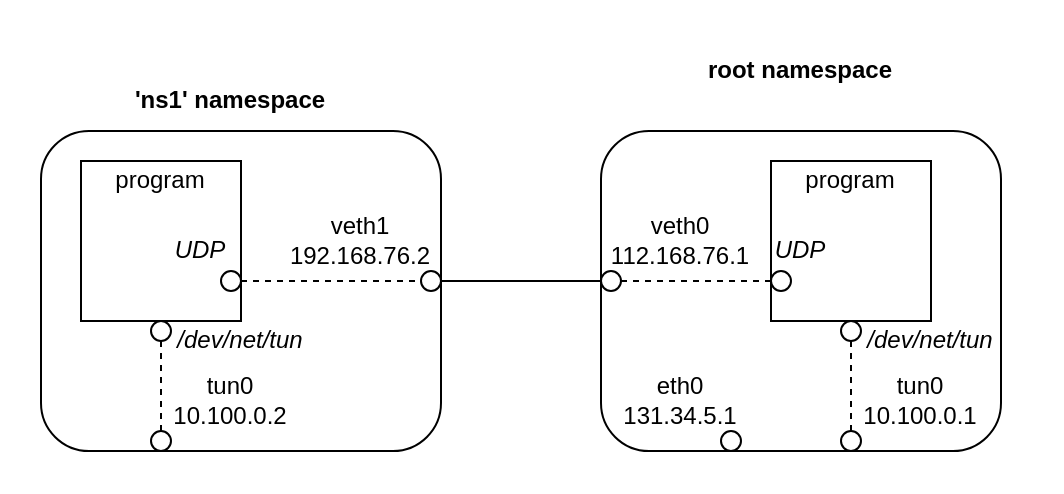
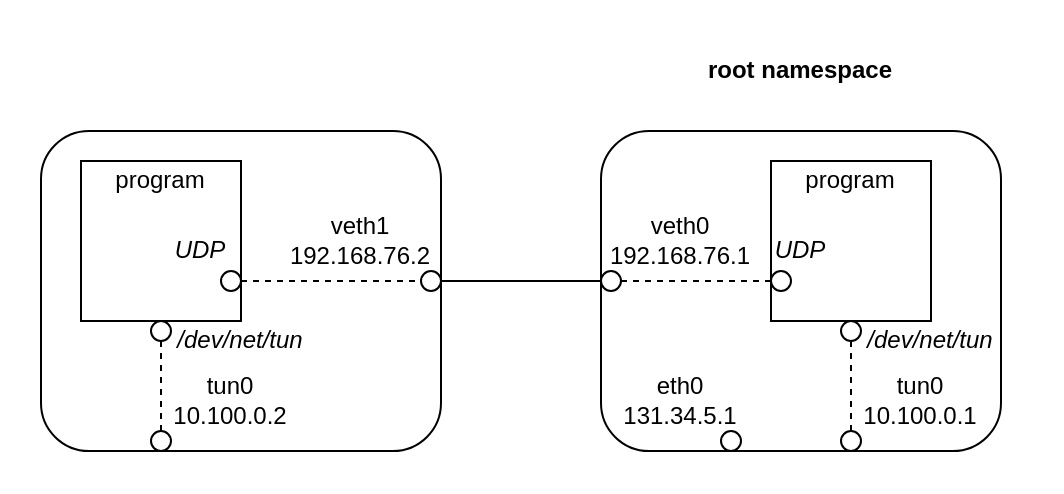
node "'ns1' namespace": removed
node "veth0 112.168.76.1": label "veth0 112.168.76.1" -> "veth0 192.168.76.1"
